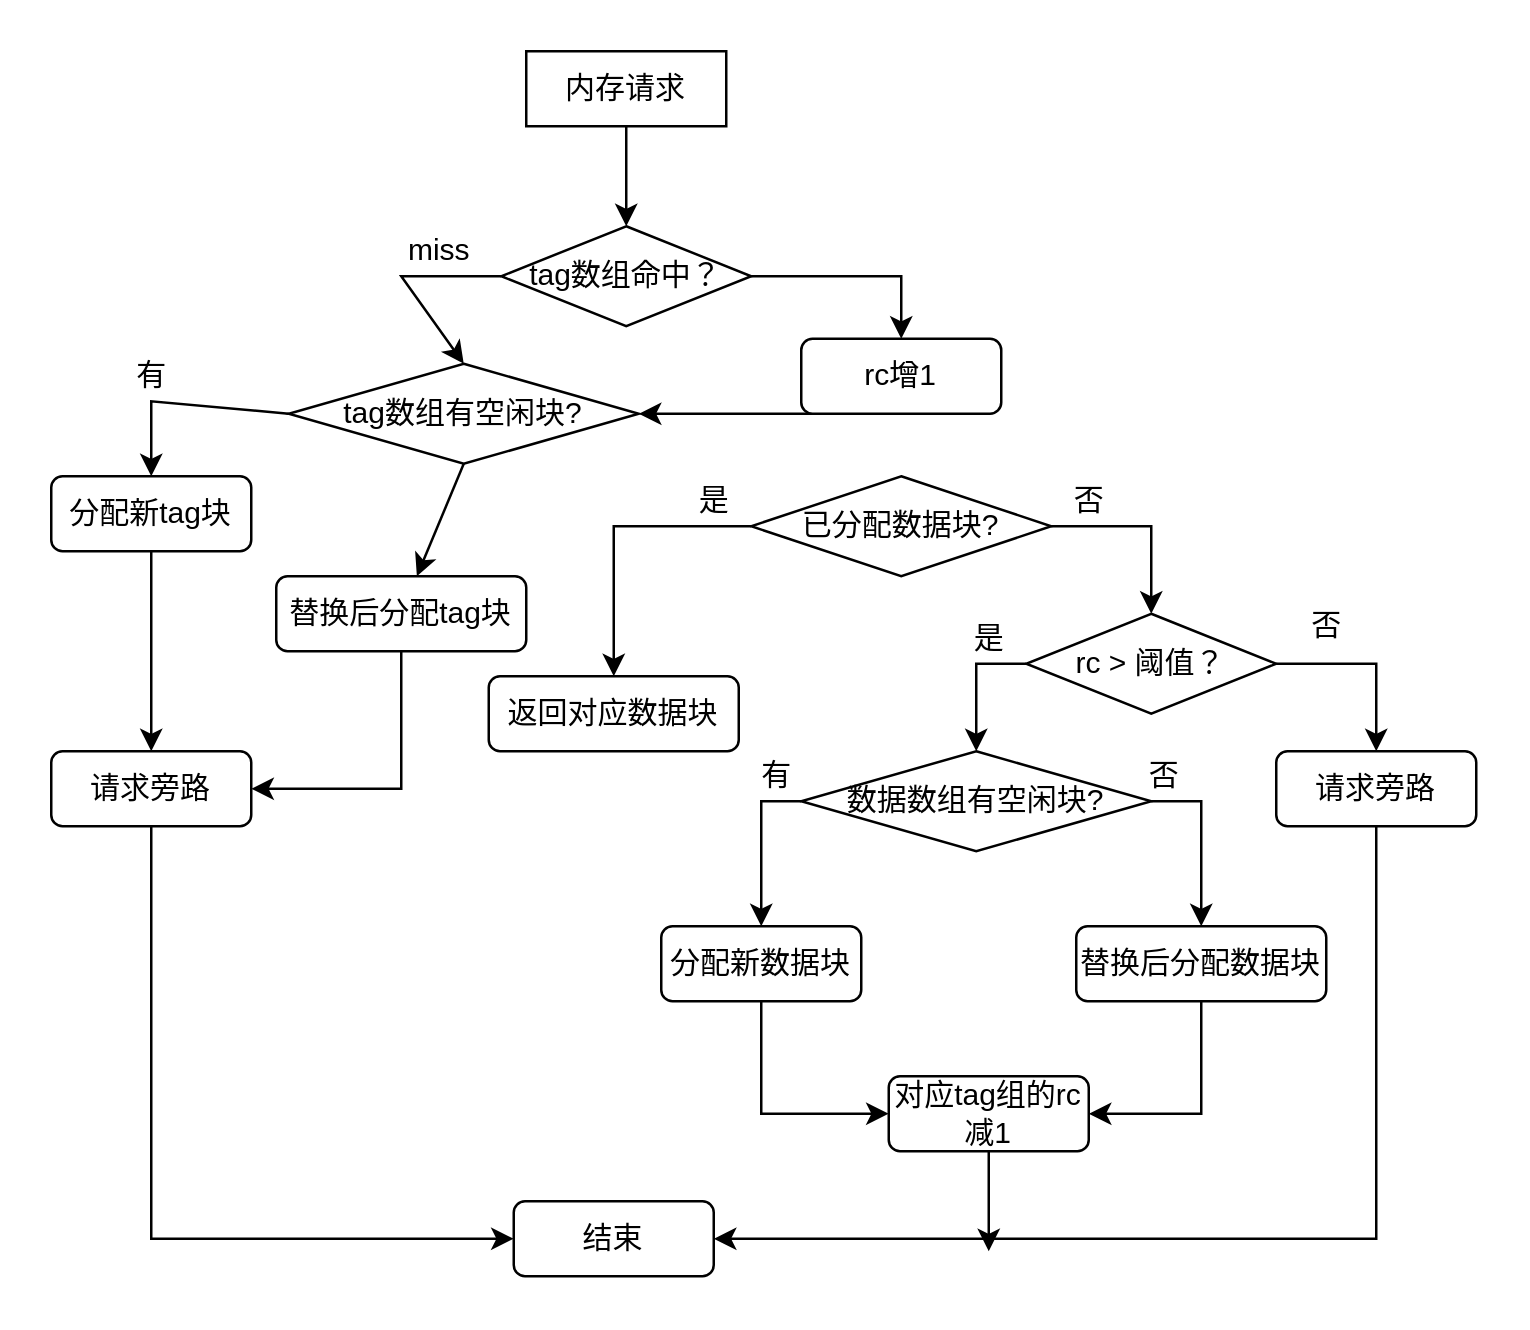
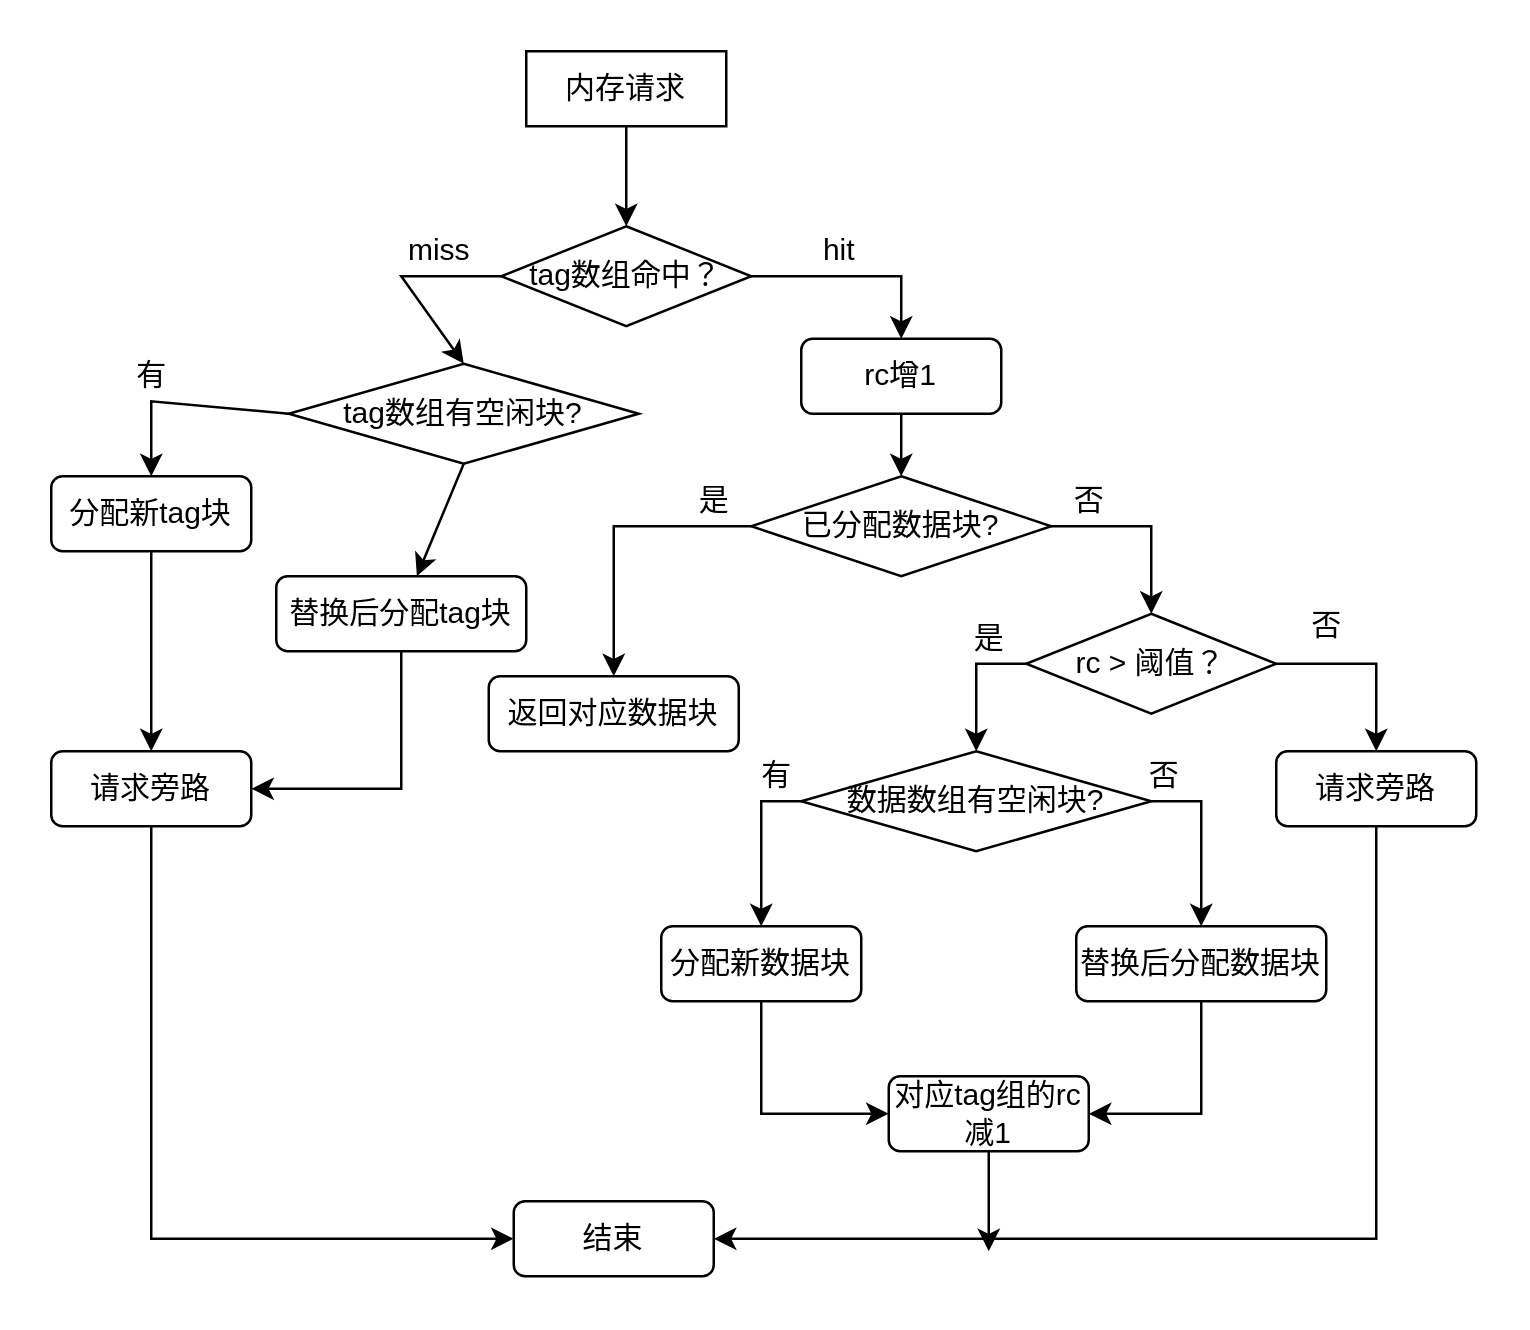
node "hit": added
edge "rc增1" -> "tag数组有空闲块?": now "rc增1" -> "已分配数据块?"
